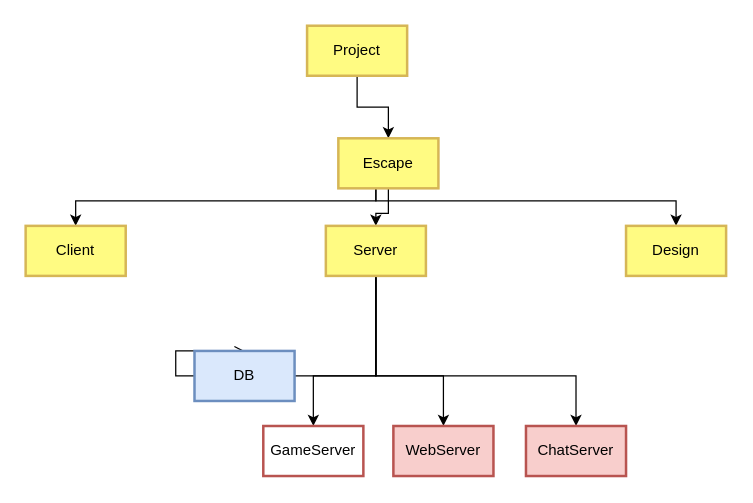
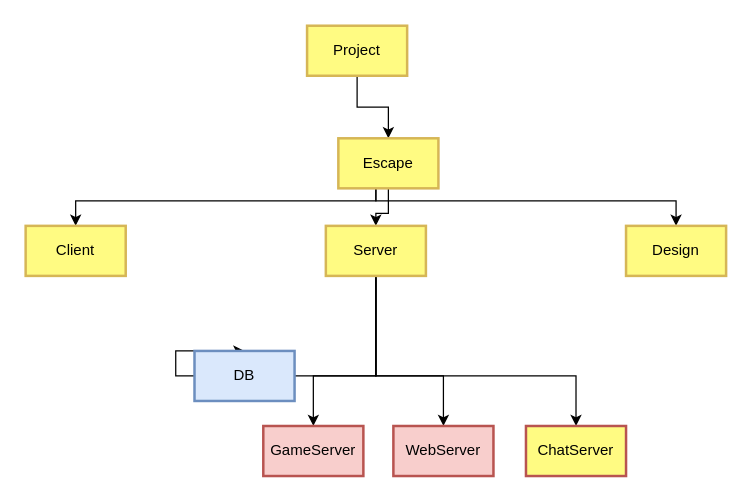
edge "Server" -> "DB": arrowhead open -> classic
node "GameServer": fillcolor #ffffff -> #f8cecc
node "ChatServer": fillcolor #f8cecc -> #fffb82
